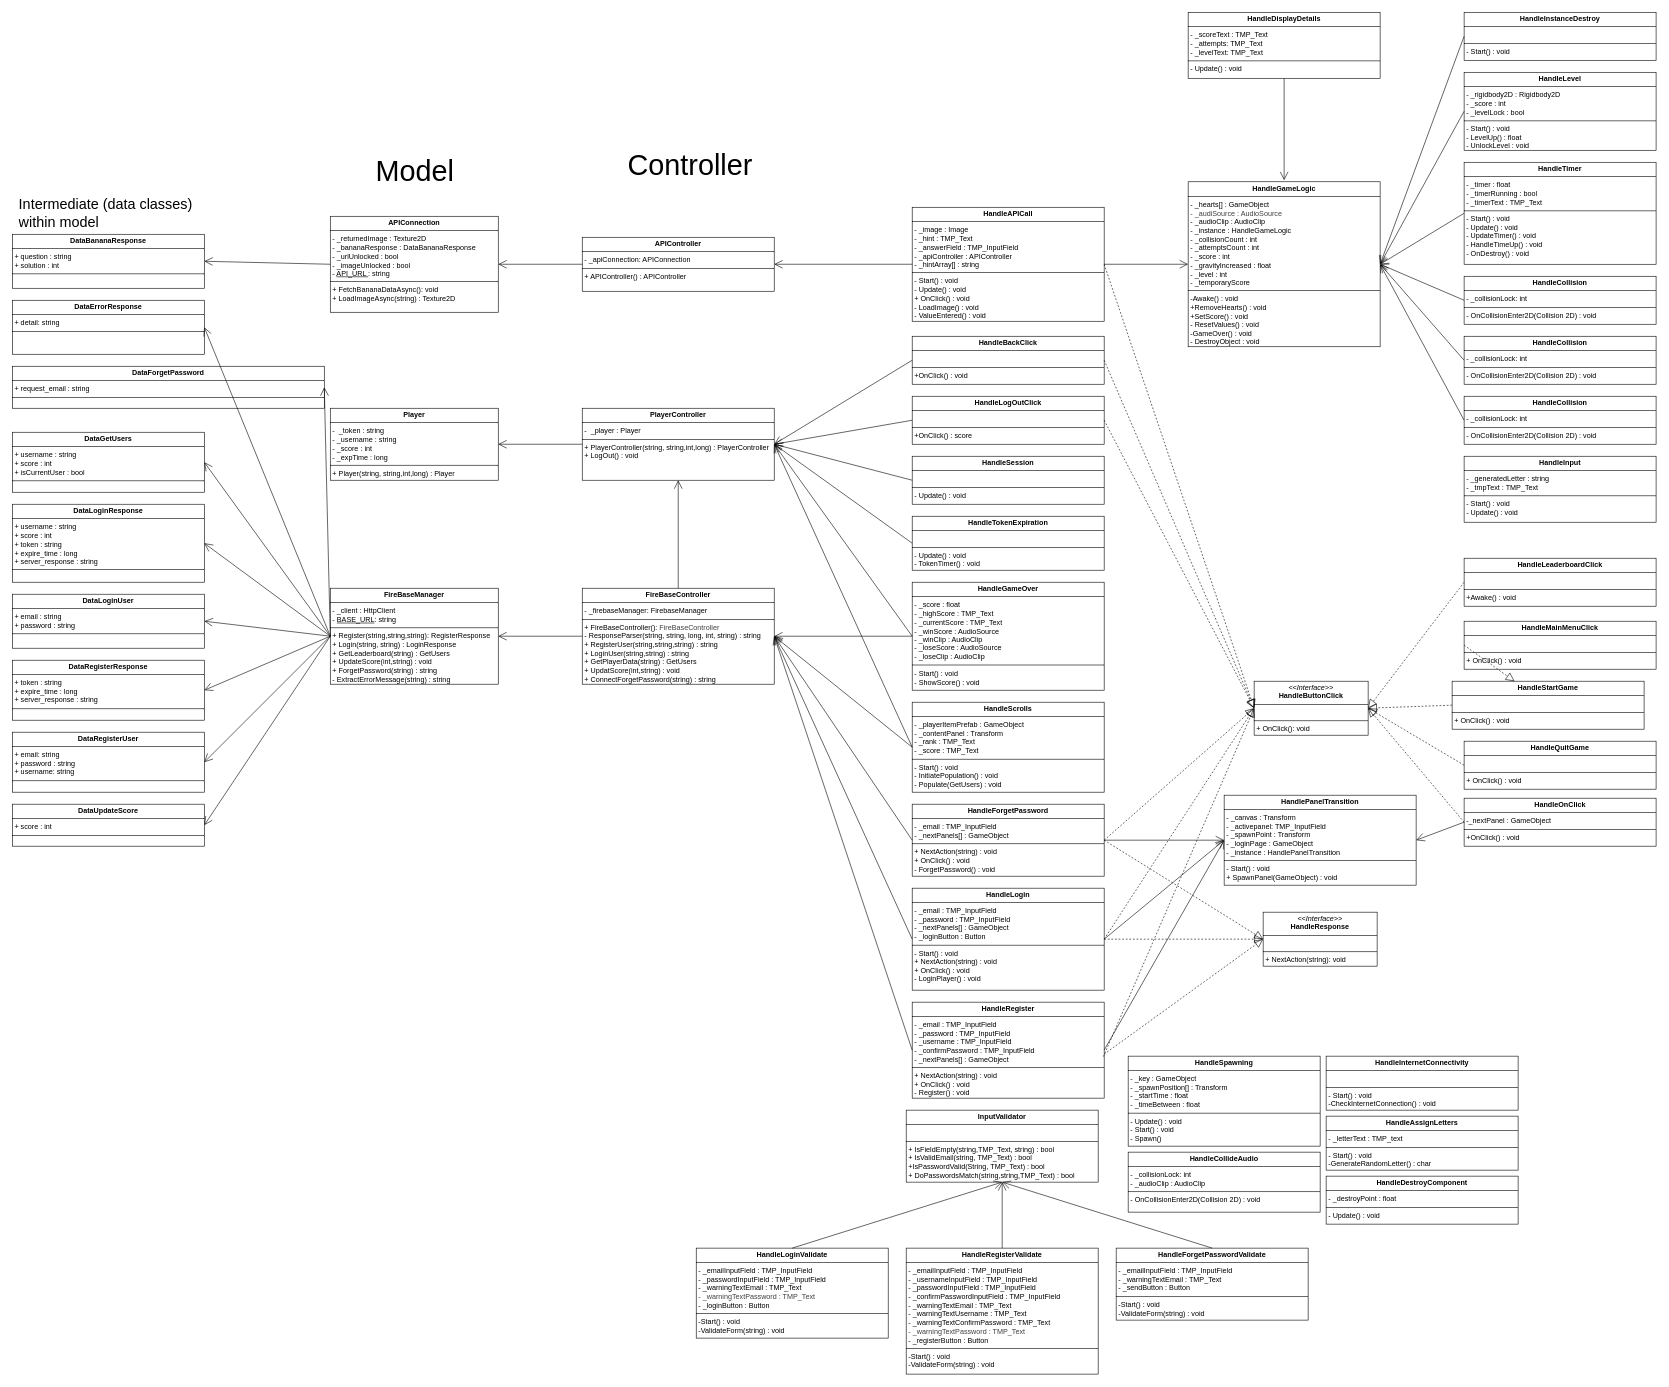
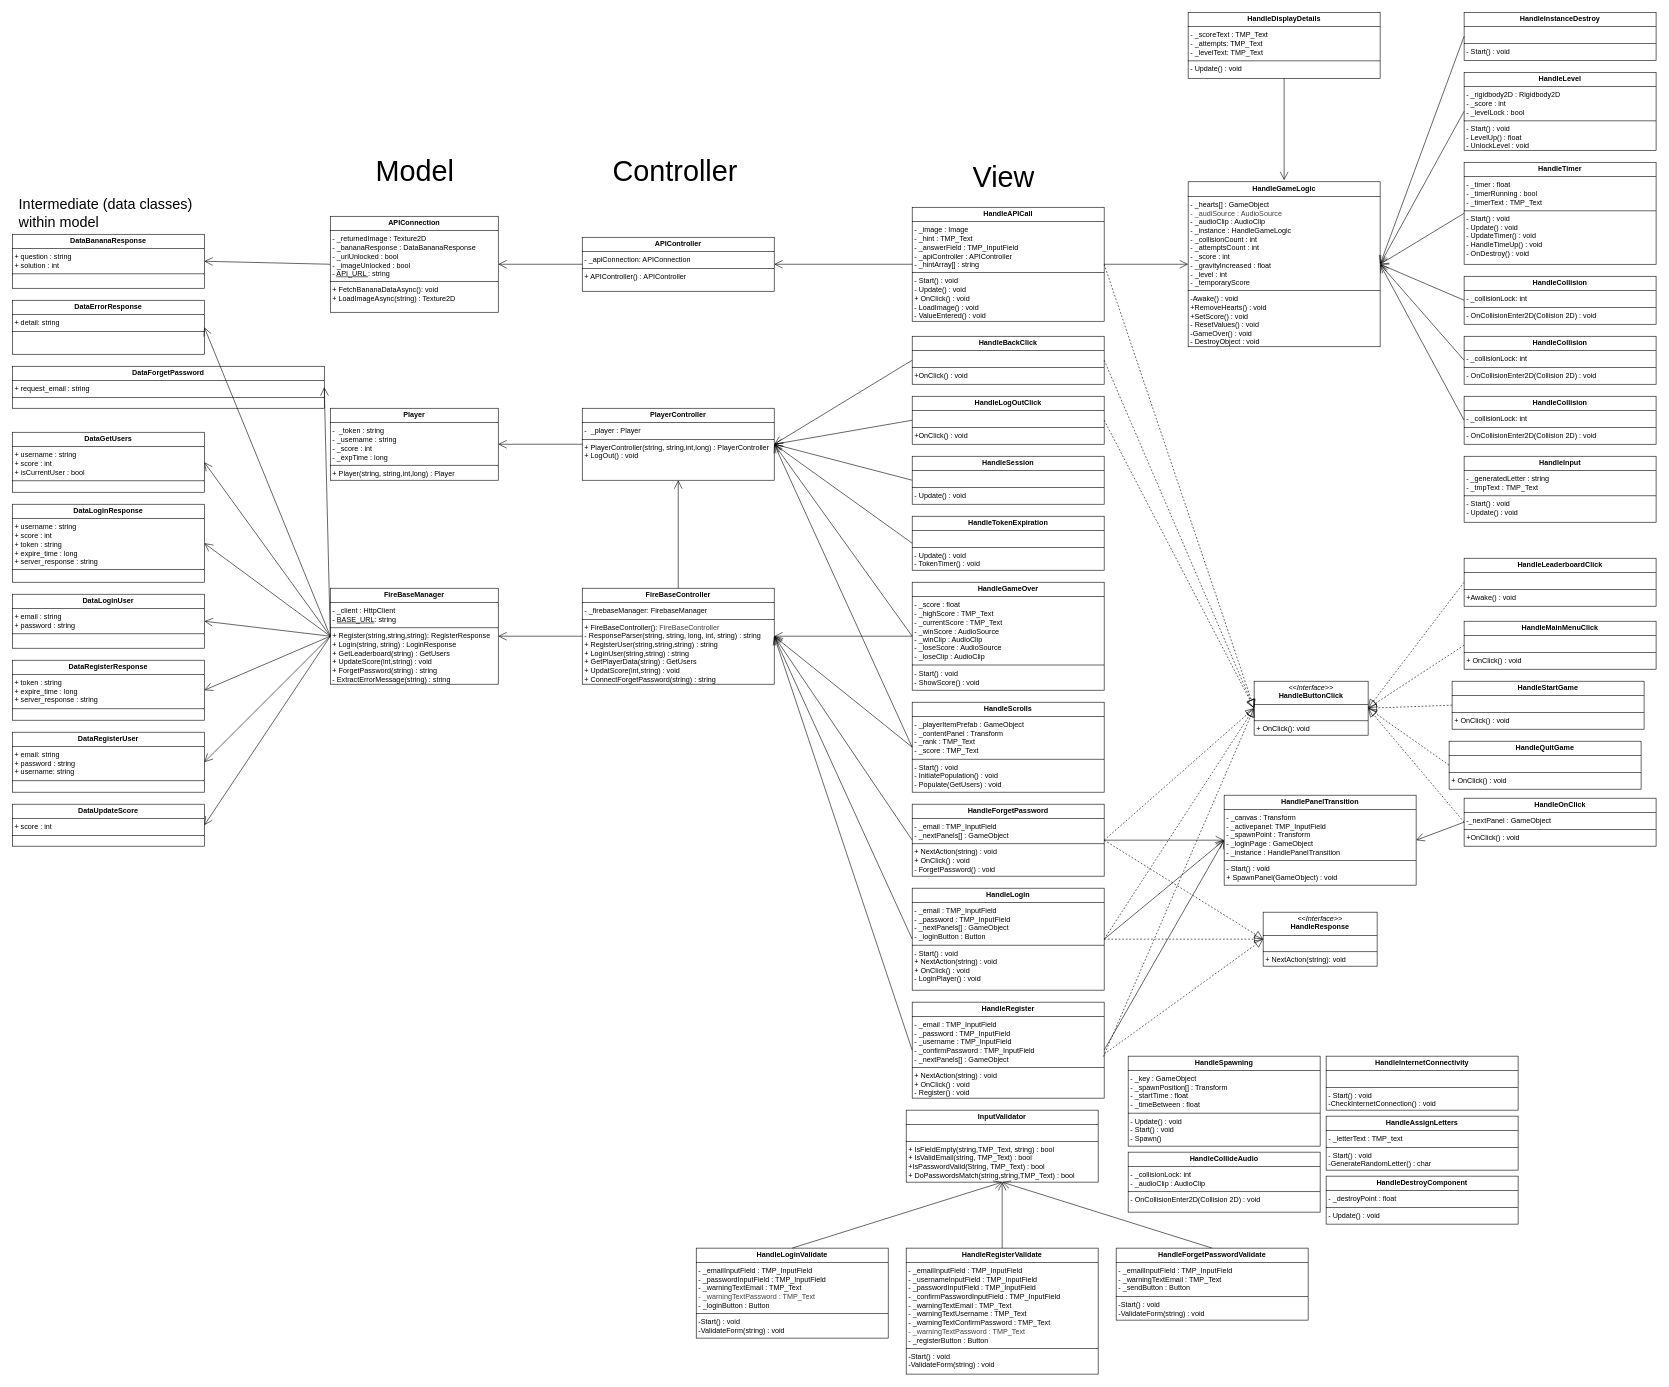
node "Controller": moved (693, 165) -> (678, 171)
node "View": added
node "HandleLogOutClick +OnClick() : score": label "HandleLogOutClick +OnClick() : score" -> "HandleLogOutClick +OnClick() : void"
edge "HandleMainMenuClick + OnClick() : void" -> "HandleStartGame + OnClick() : void": now "HandleMainMenuClick + OnClick() : void" -> "<<Interface>> HandleButtonClick + OnClick(): void"
node "HandleQuitGame + OnClick() : void": moved (1560, 765) -> (1545, 765)
